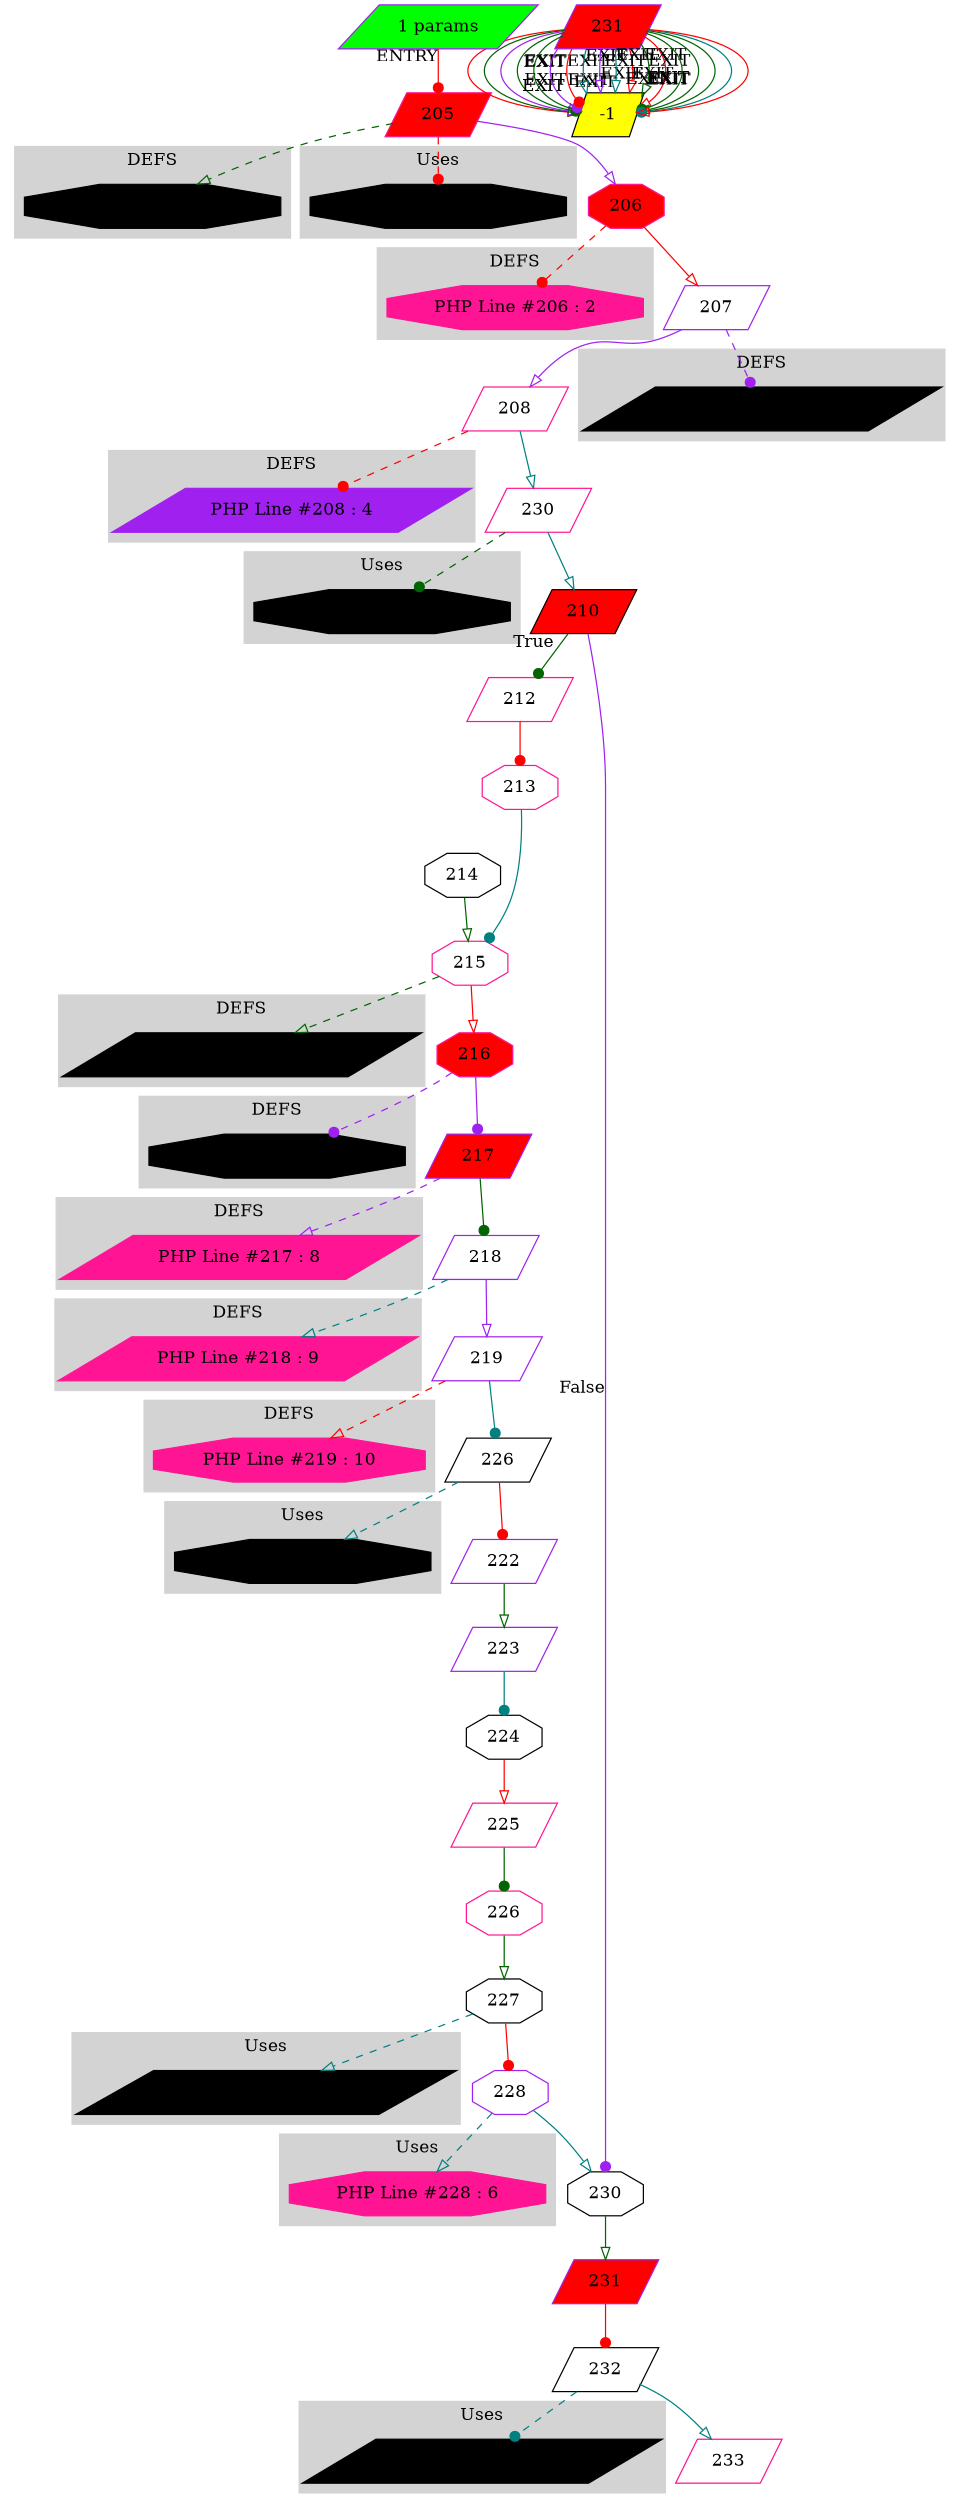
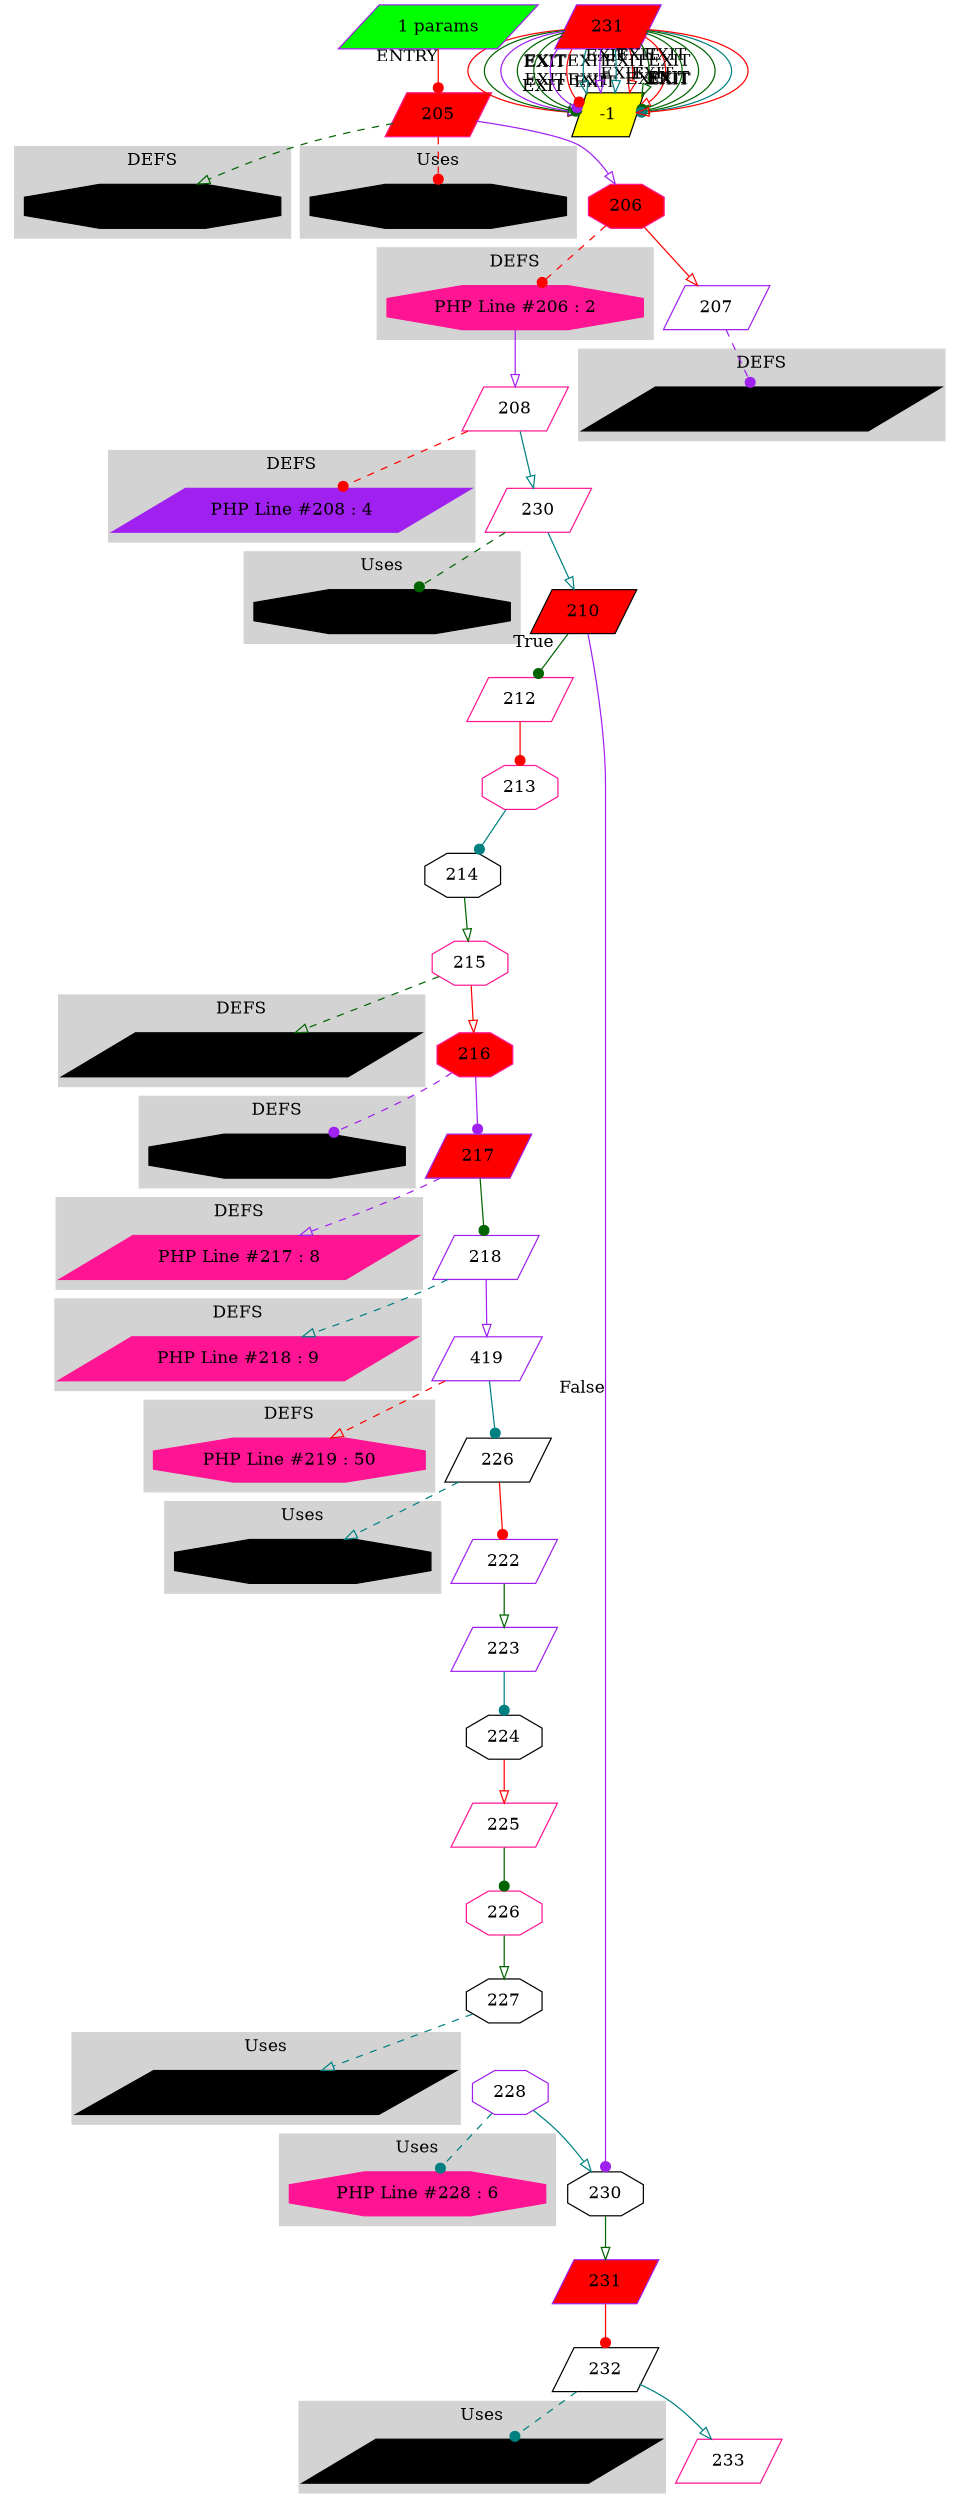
edge "207" -> "208": now "PHP Line #206 : 2" -> "208"
edge "213" -> "215": now "213" -> "214"
node "219": label "219" -> "419"
node "PHP Line #219 : 10": label "PHP Line #219 : 10" -> "PHP Line #219 : 50"
edge "227" -> "228": removed
edge "228" -> "PHP Line #228 : 6": arrowhead onormal -> dot
